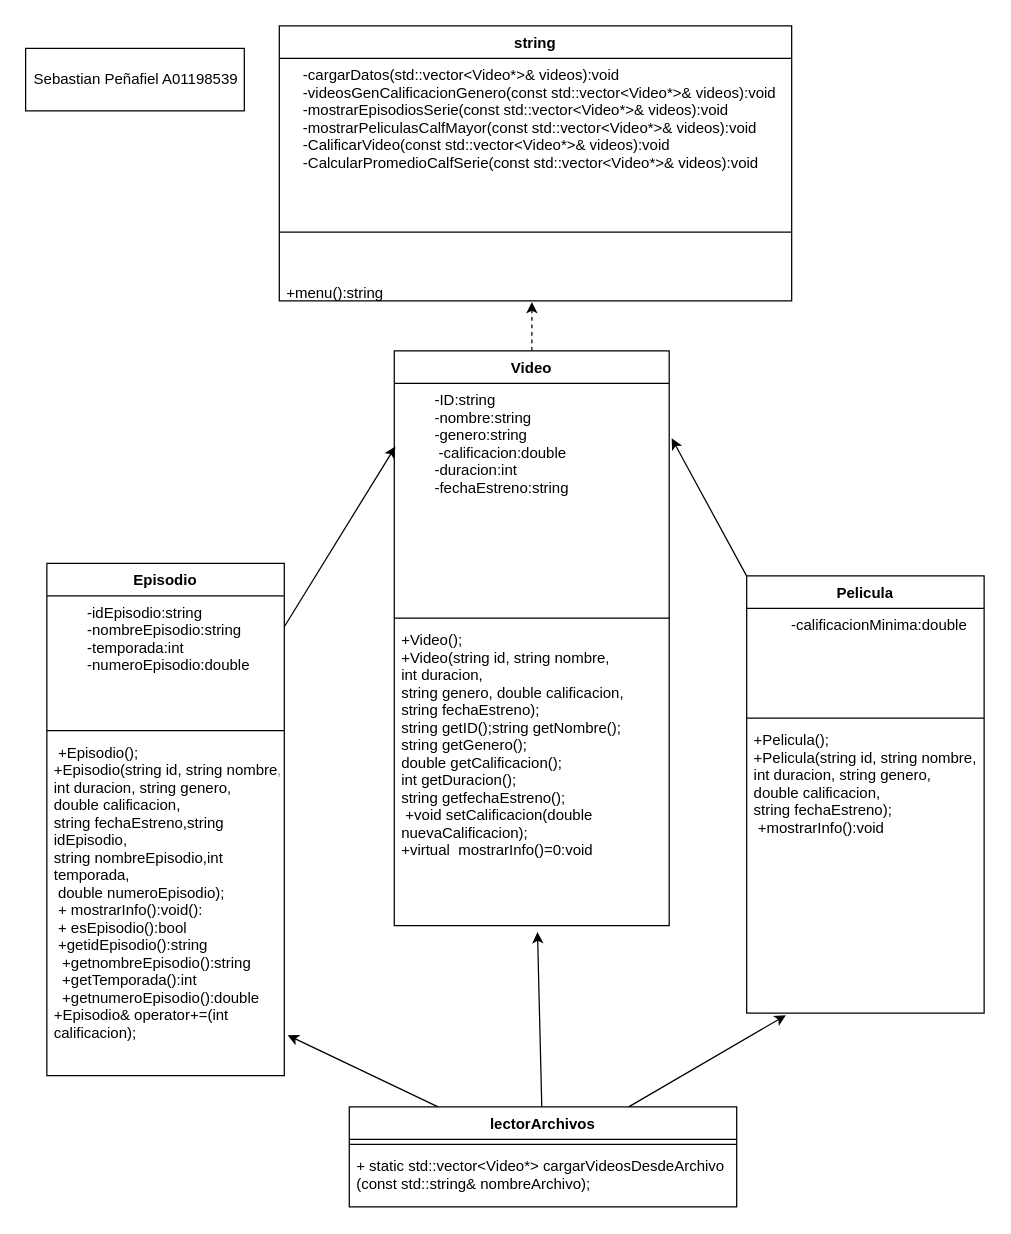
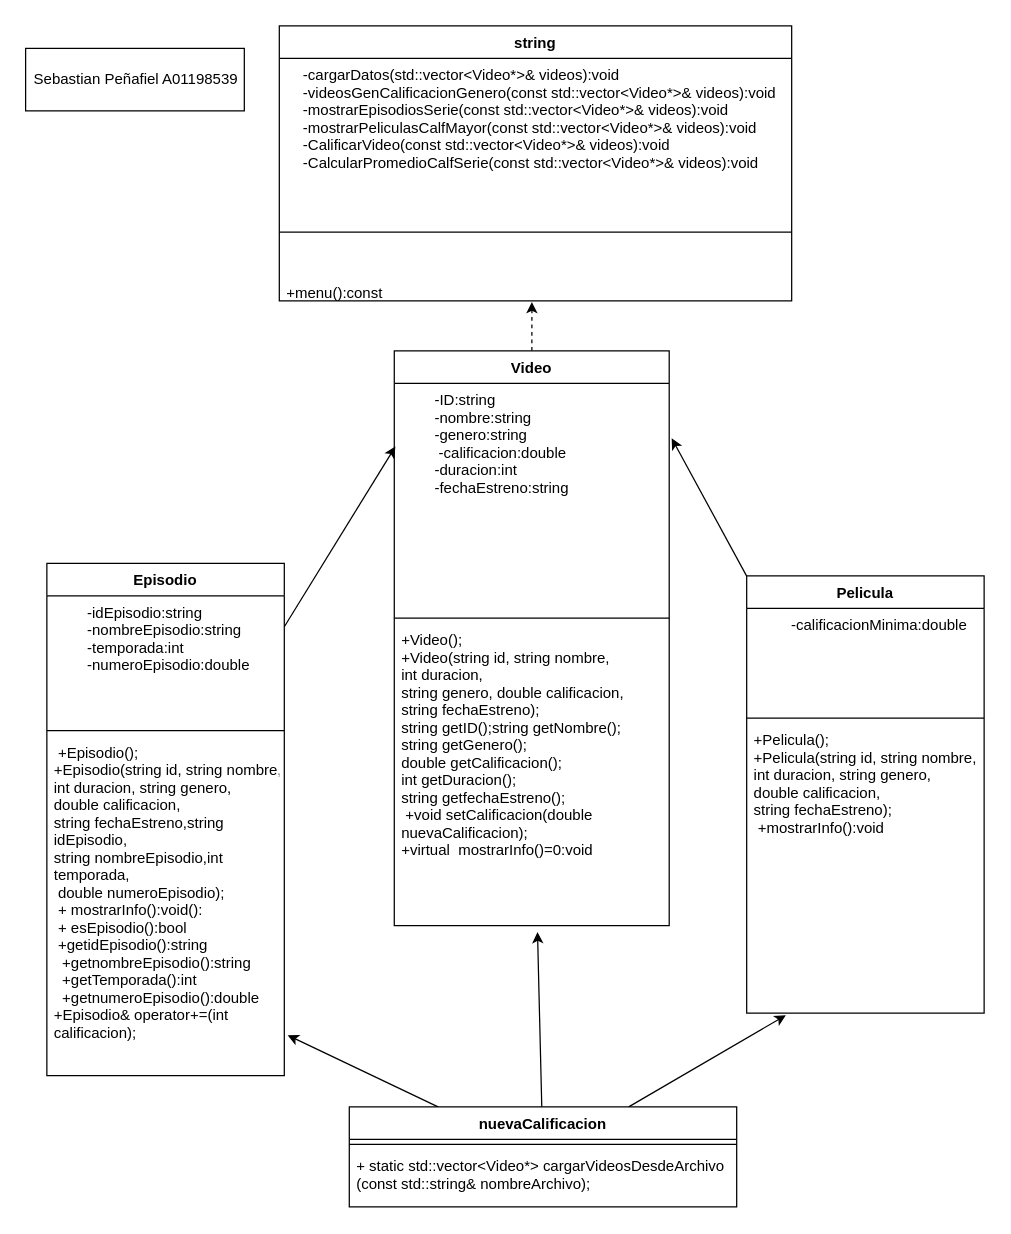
node "+menu():string": label "+menu():string" -> "+menu():const"
node "lectorArchivos": label "lectorArchivos" -> "nuevaCalificacion"
